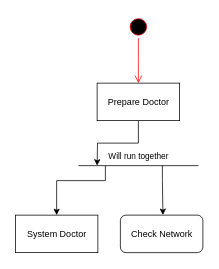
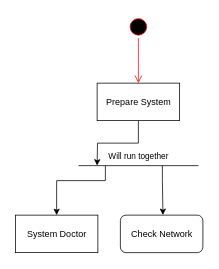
node "Prepare Doctor": label "Prepare Doctor" -> "Prepare System"
